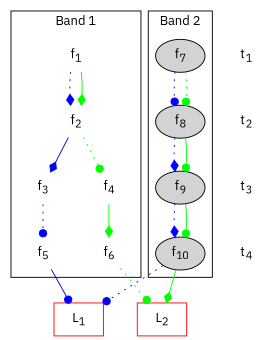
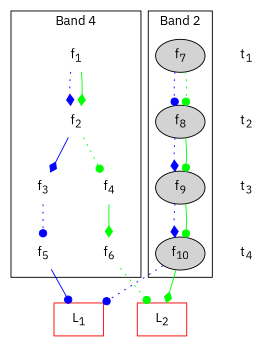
cluster "Band 1": label "Band 1" -> "Band 4"
